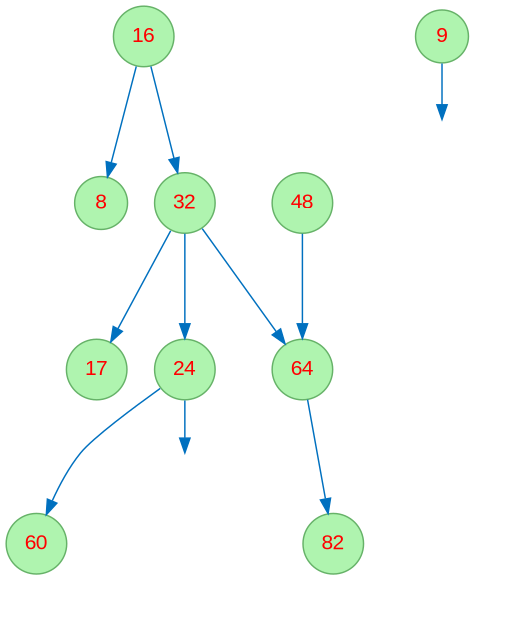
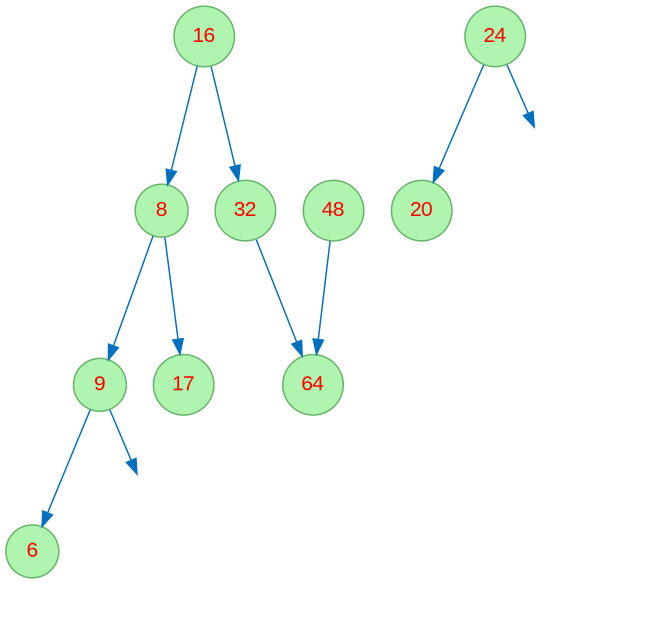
edge "32" -> "24": removed
edge "32" -> "17": now "8" -> "17"
edge "8" -> "9": added
node "60": label "60" -> "20"
node "82": removed
node "6": added
